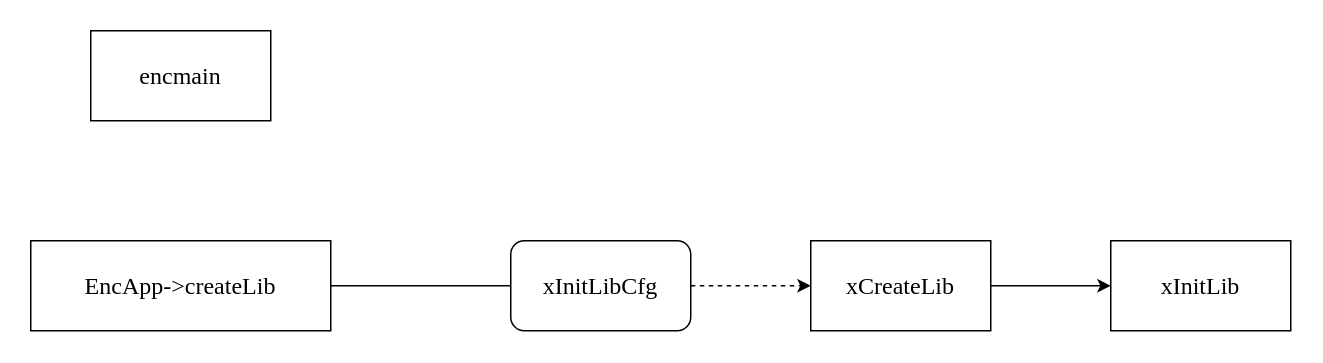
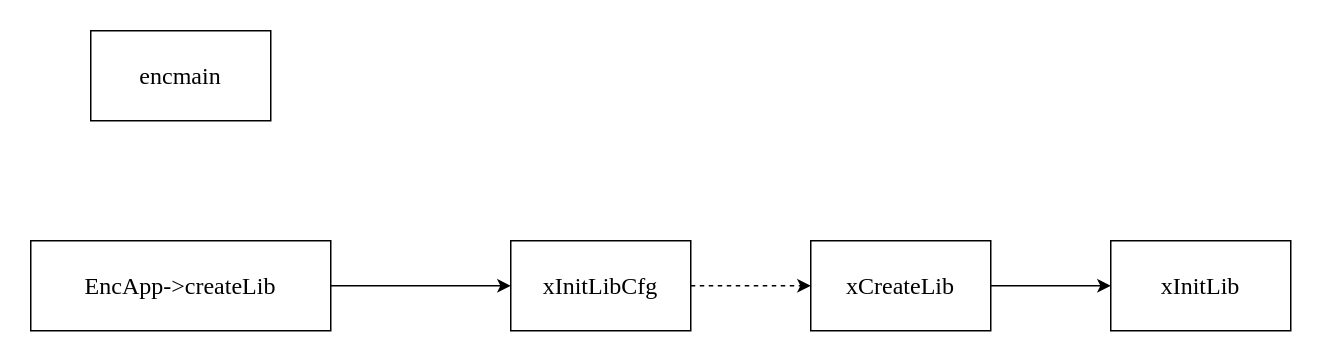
edge "EncApp->createLib" -- "xInitLibCfg": arrowhead none -> classic
node "xInitLibCfg": shape rounded rectangle -> rectangle
